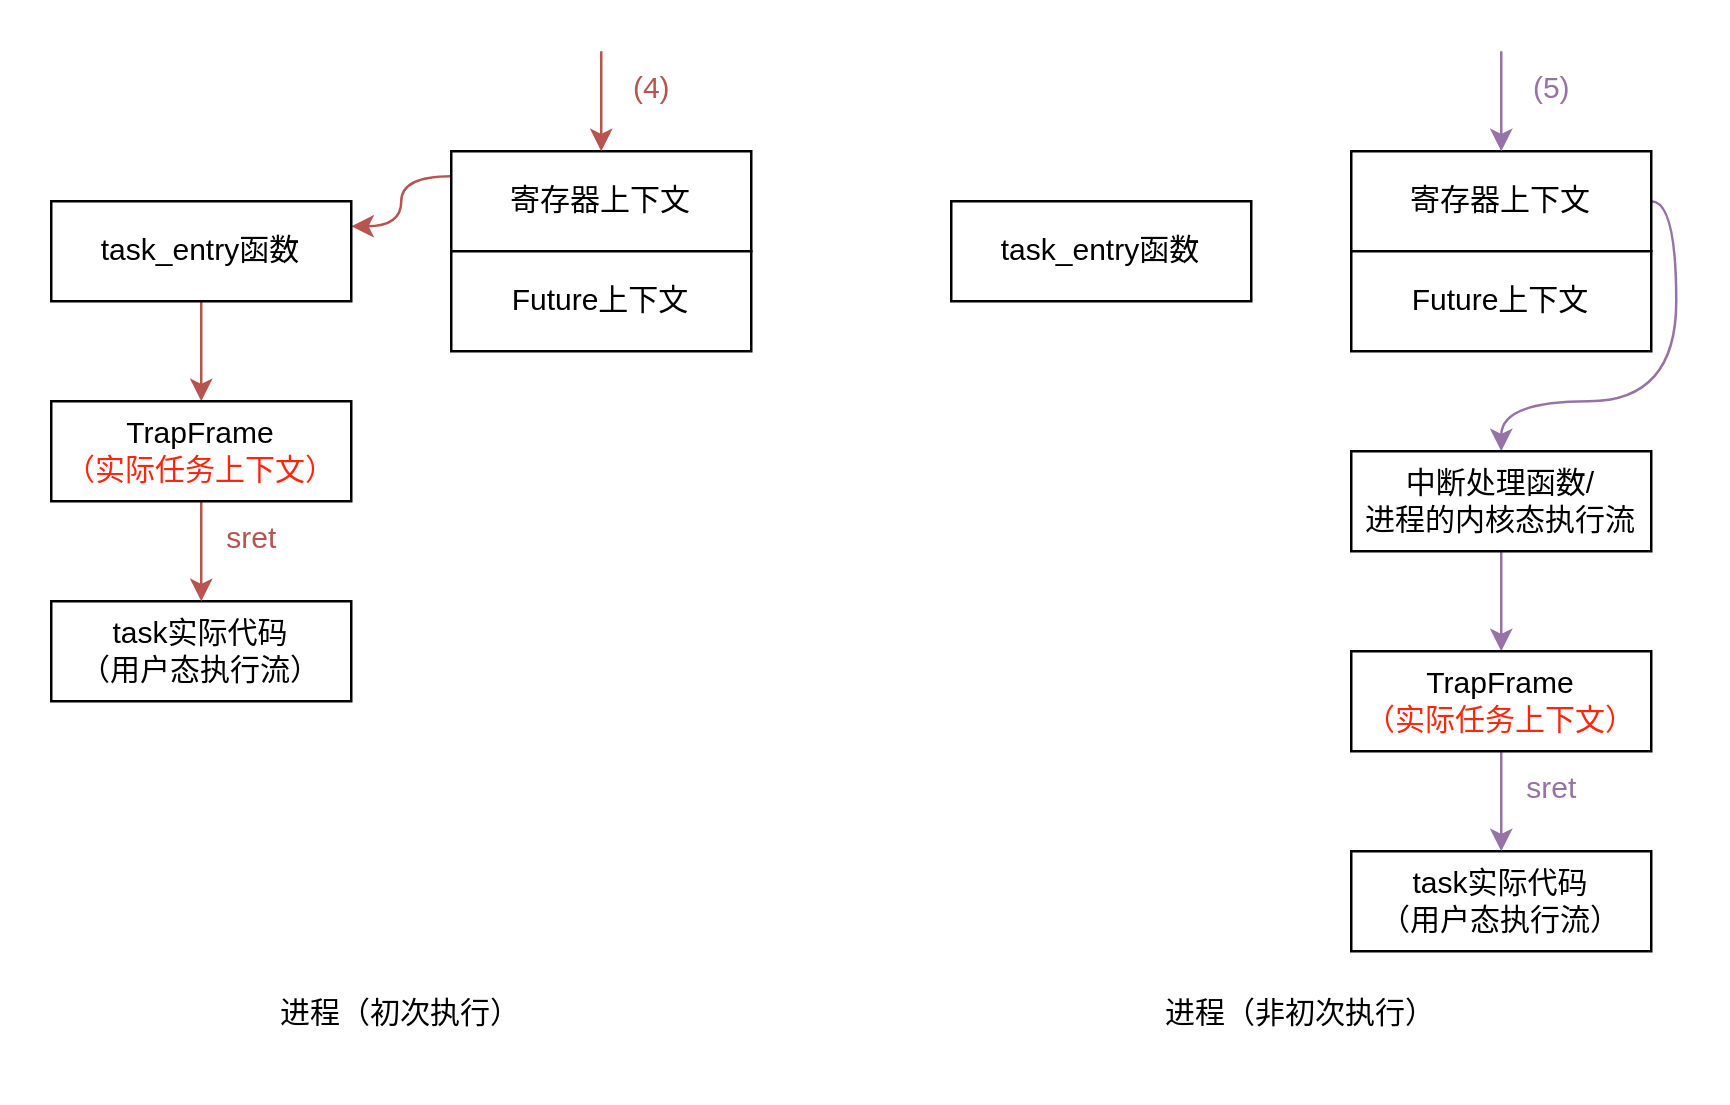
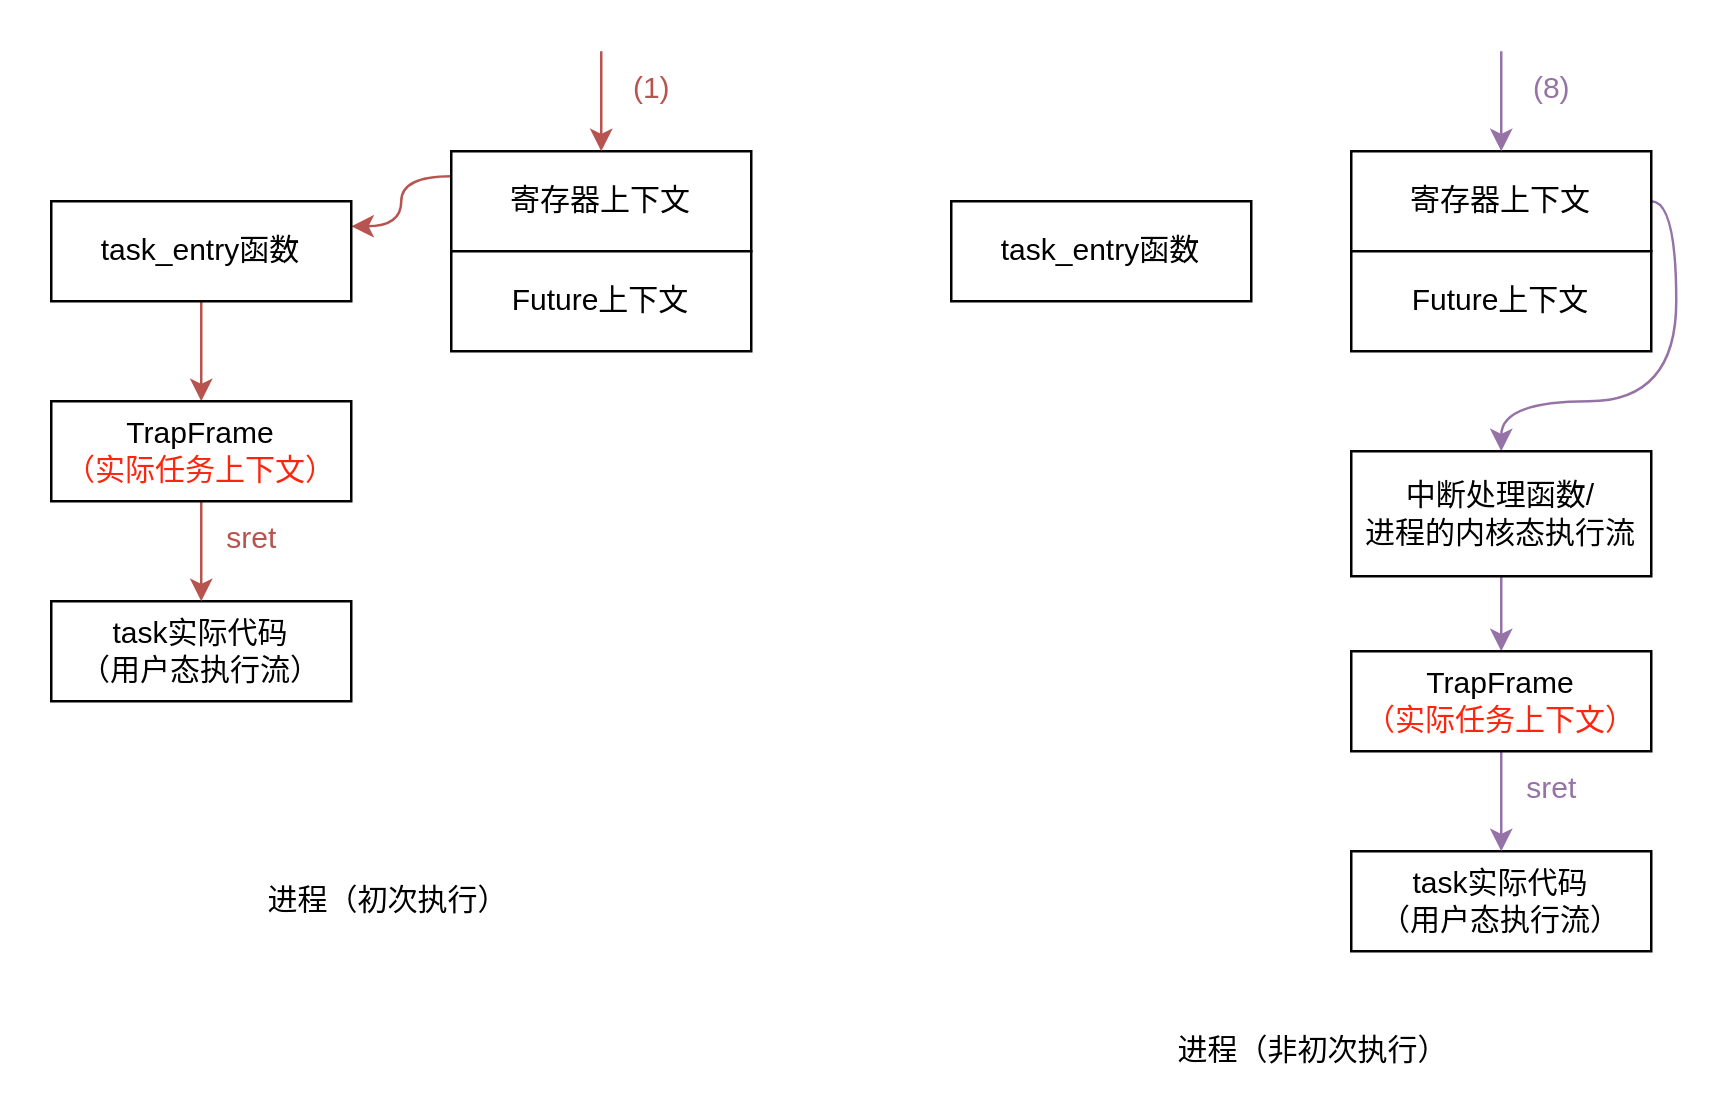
node "(4)": label "(4)" -> "(1)"
node "(5)": label "(5)" -> "(8)"
node "中断处理函数/ 进程的内核态执行流": size 300x100 -> 300x125
node "进程（初次执行）": moved (401, 1014) -> (389, 901)
node "进程（非初次执行）": moved (1301, 1014) -> (1314, 1051)
